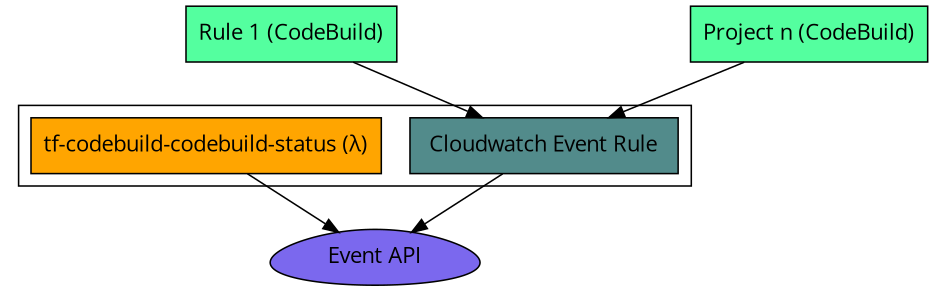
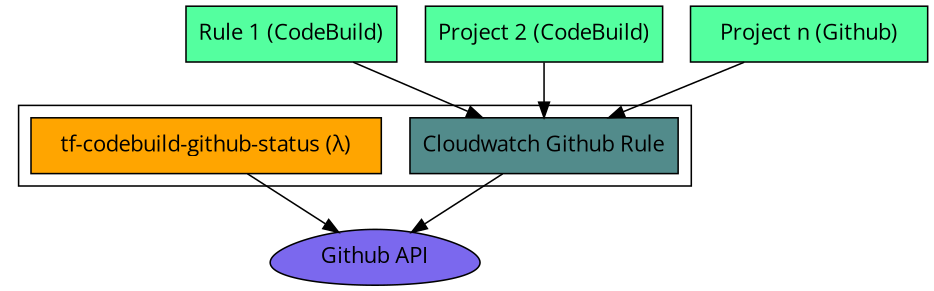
node "Project 2 (CodeBuild)": added
node "Project n (CodeBuild)": label "Project n (CodeBuild)" -> "Project n (Github)"
node "tf-codebuild-codebuild-status (λ)": label "tf-codebuild-codebuild-status (λ)" -> "tf-codebuild-github-status (λ)"
node "Cloudwatch Event Rule": label "Cloudwatch Event Rule" -> "Cloudwatch Github Rule"
node "Event API": label "Event API" -> "Github API"
